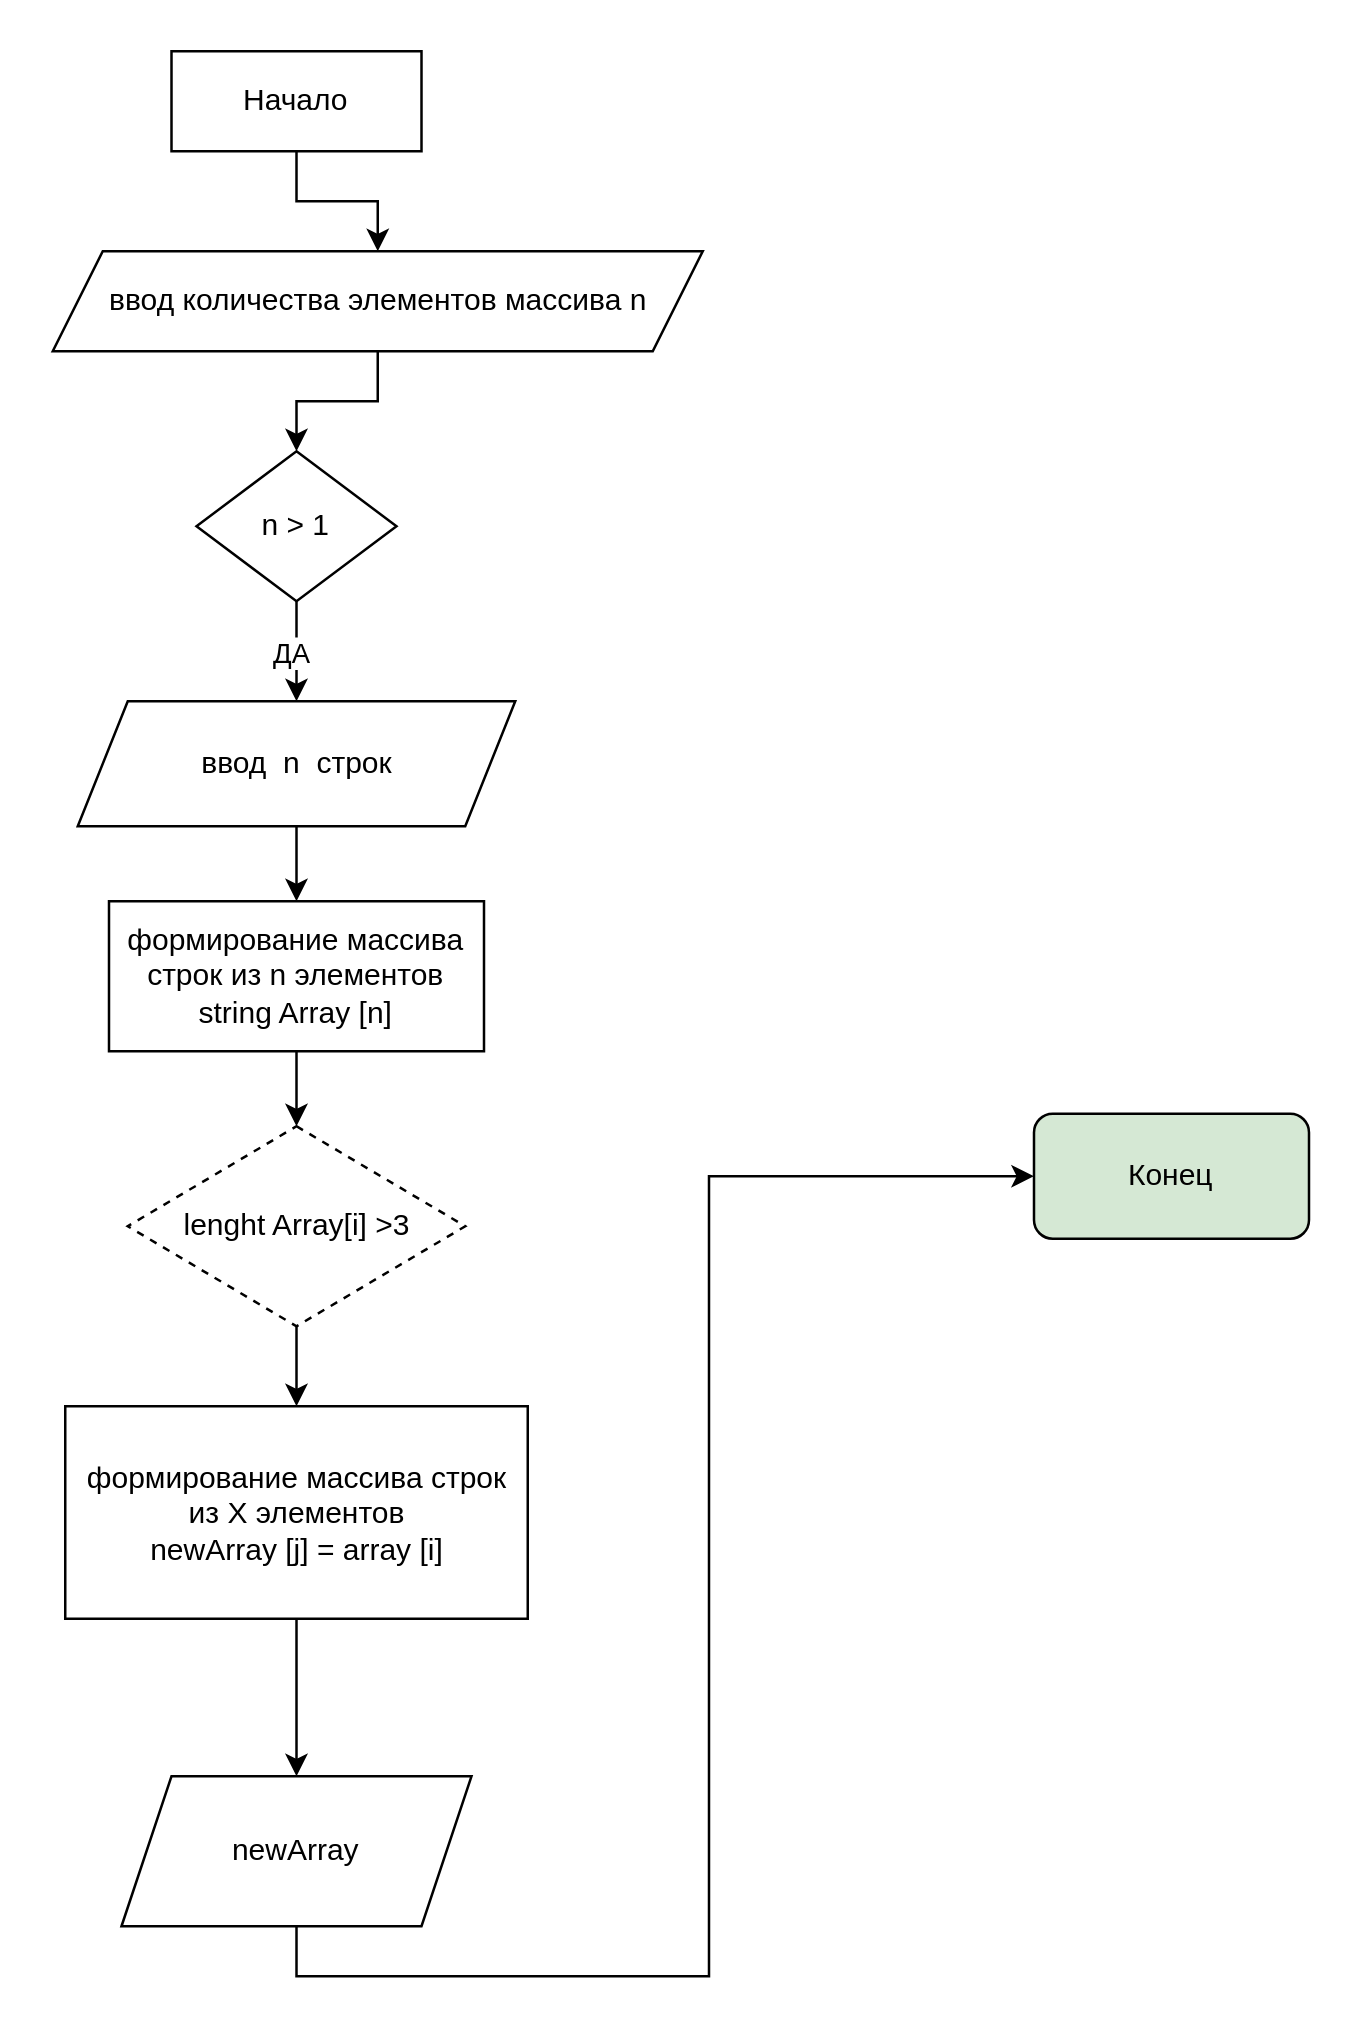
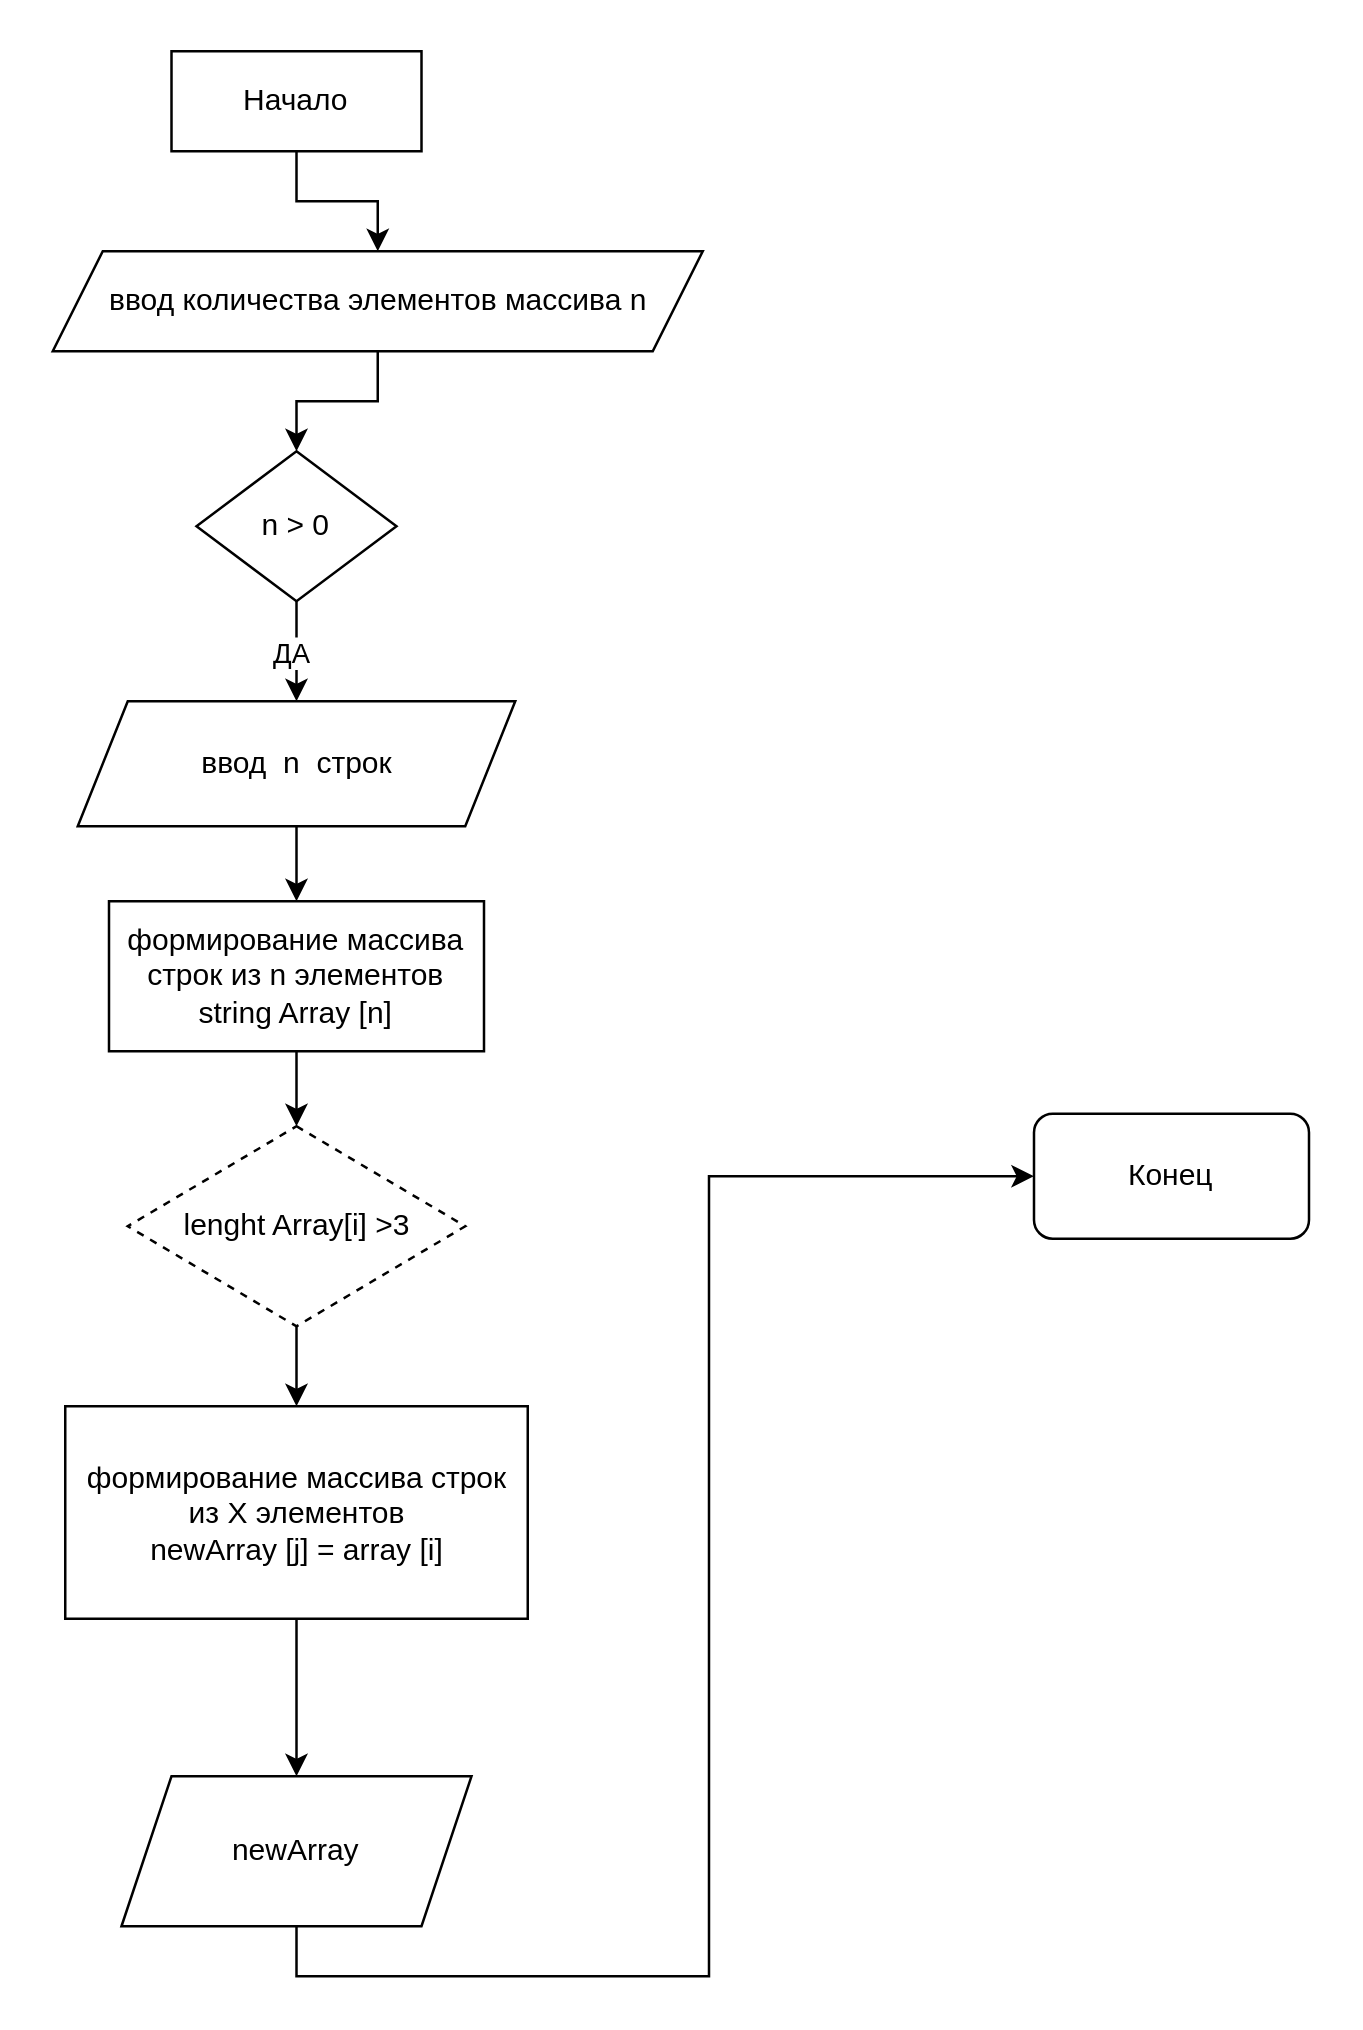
node "n > 1": label "n > 1" -> "n > 0"
node "Конец": fillcolor #d5e8d4 -> #ffffff
